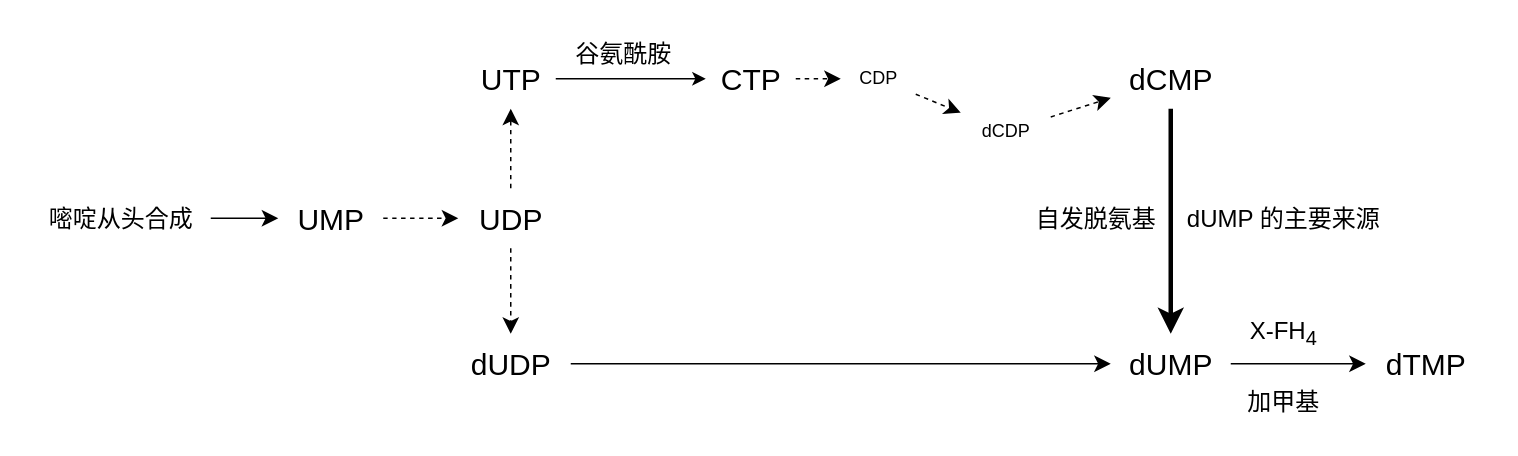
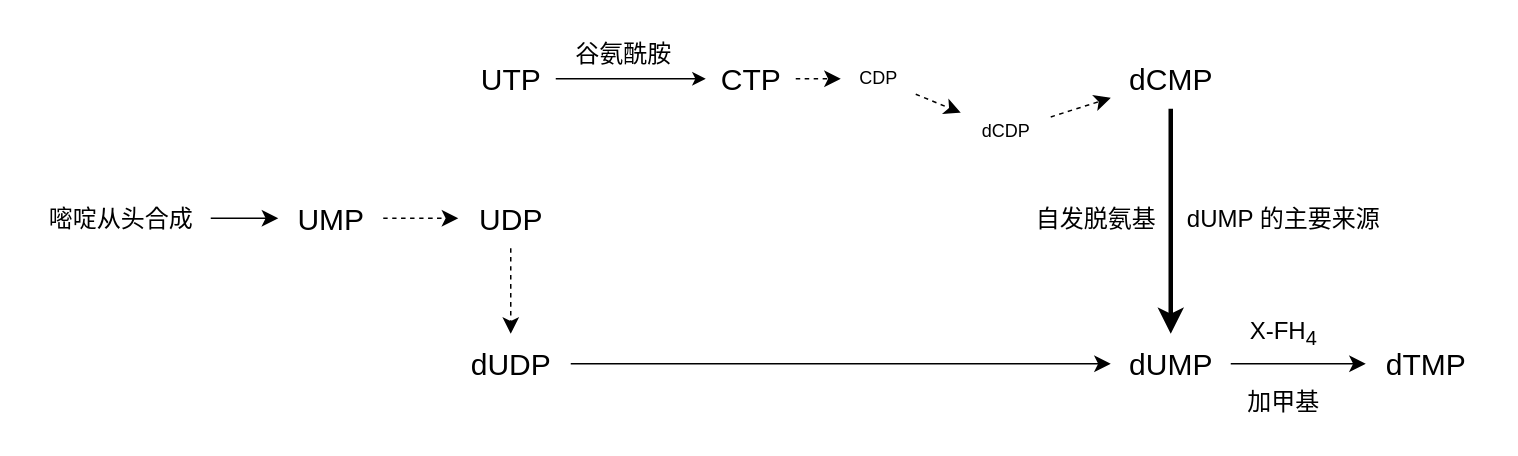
edge "UDP" -> "UTP": removed
